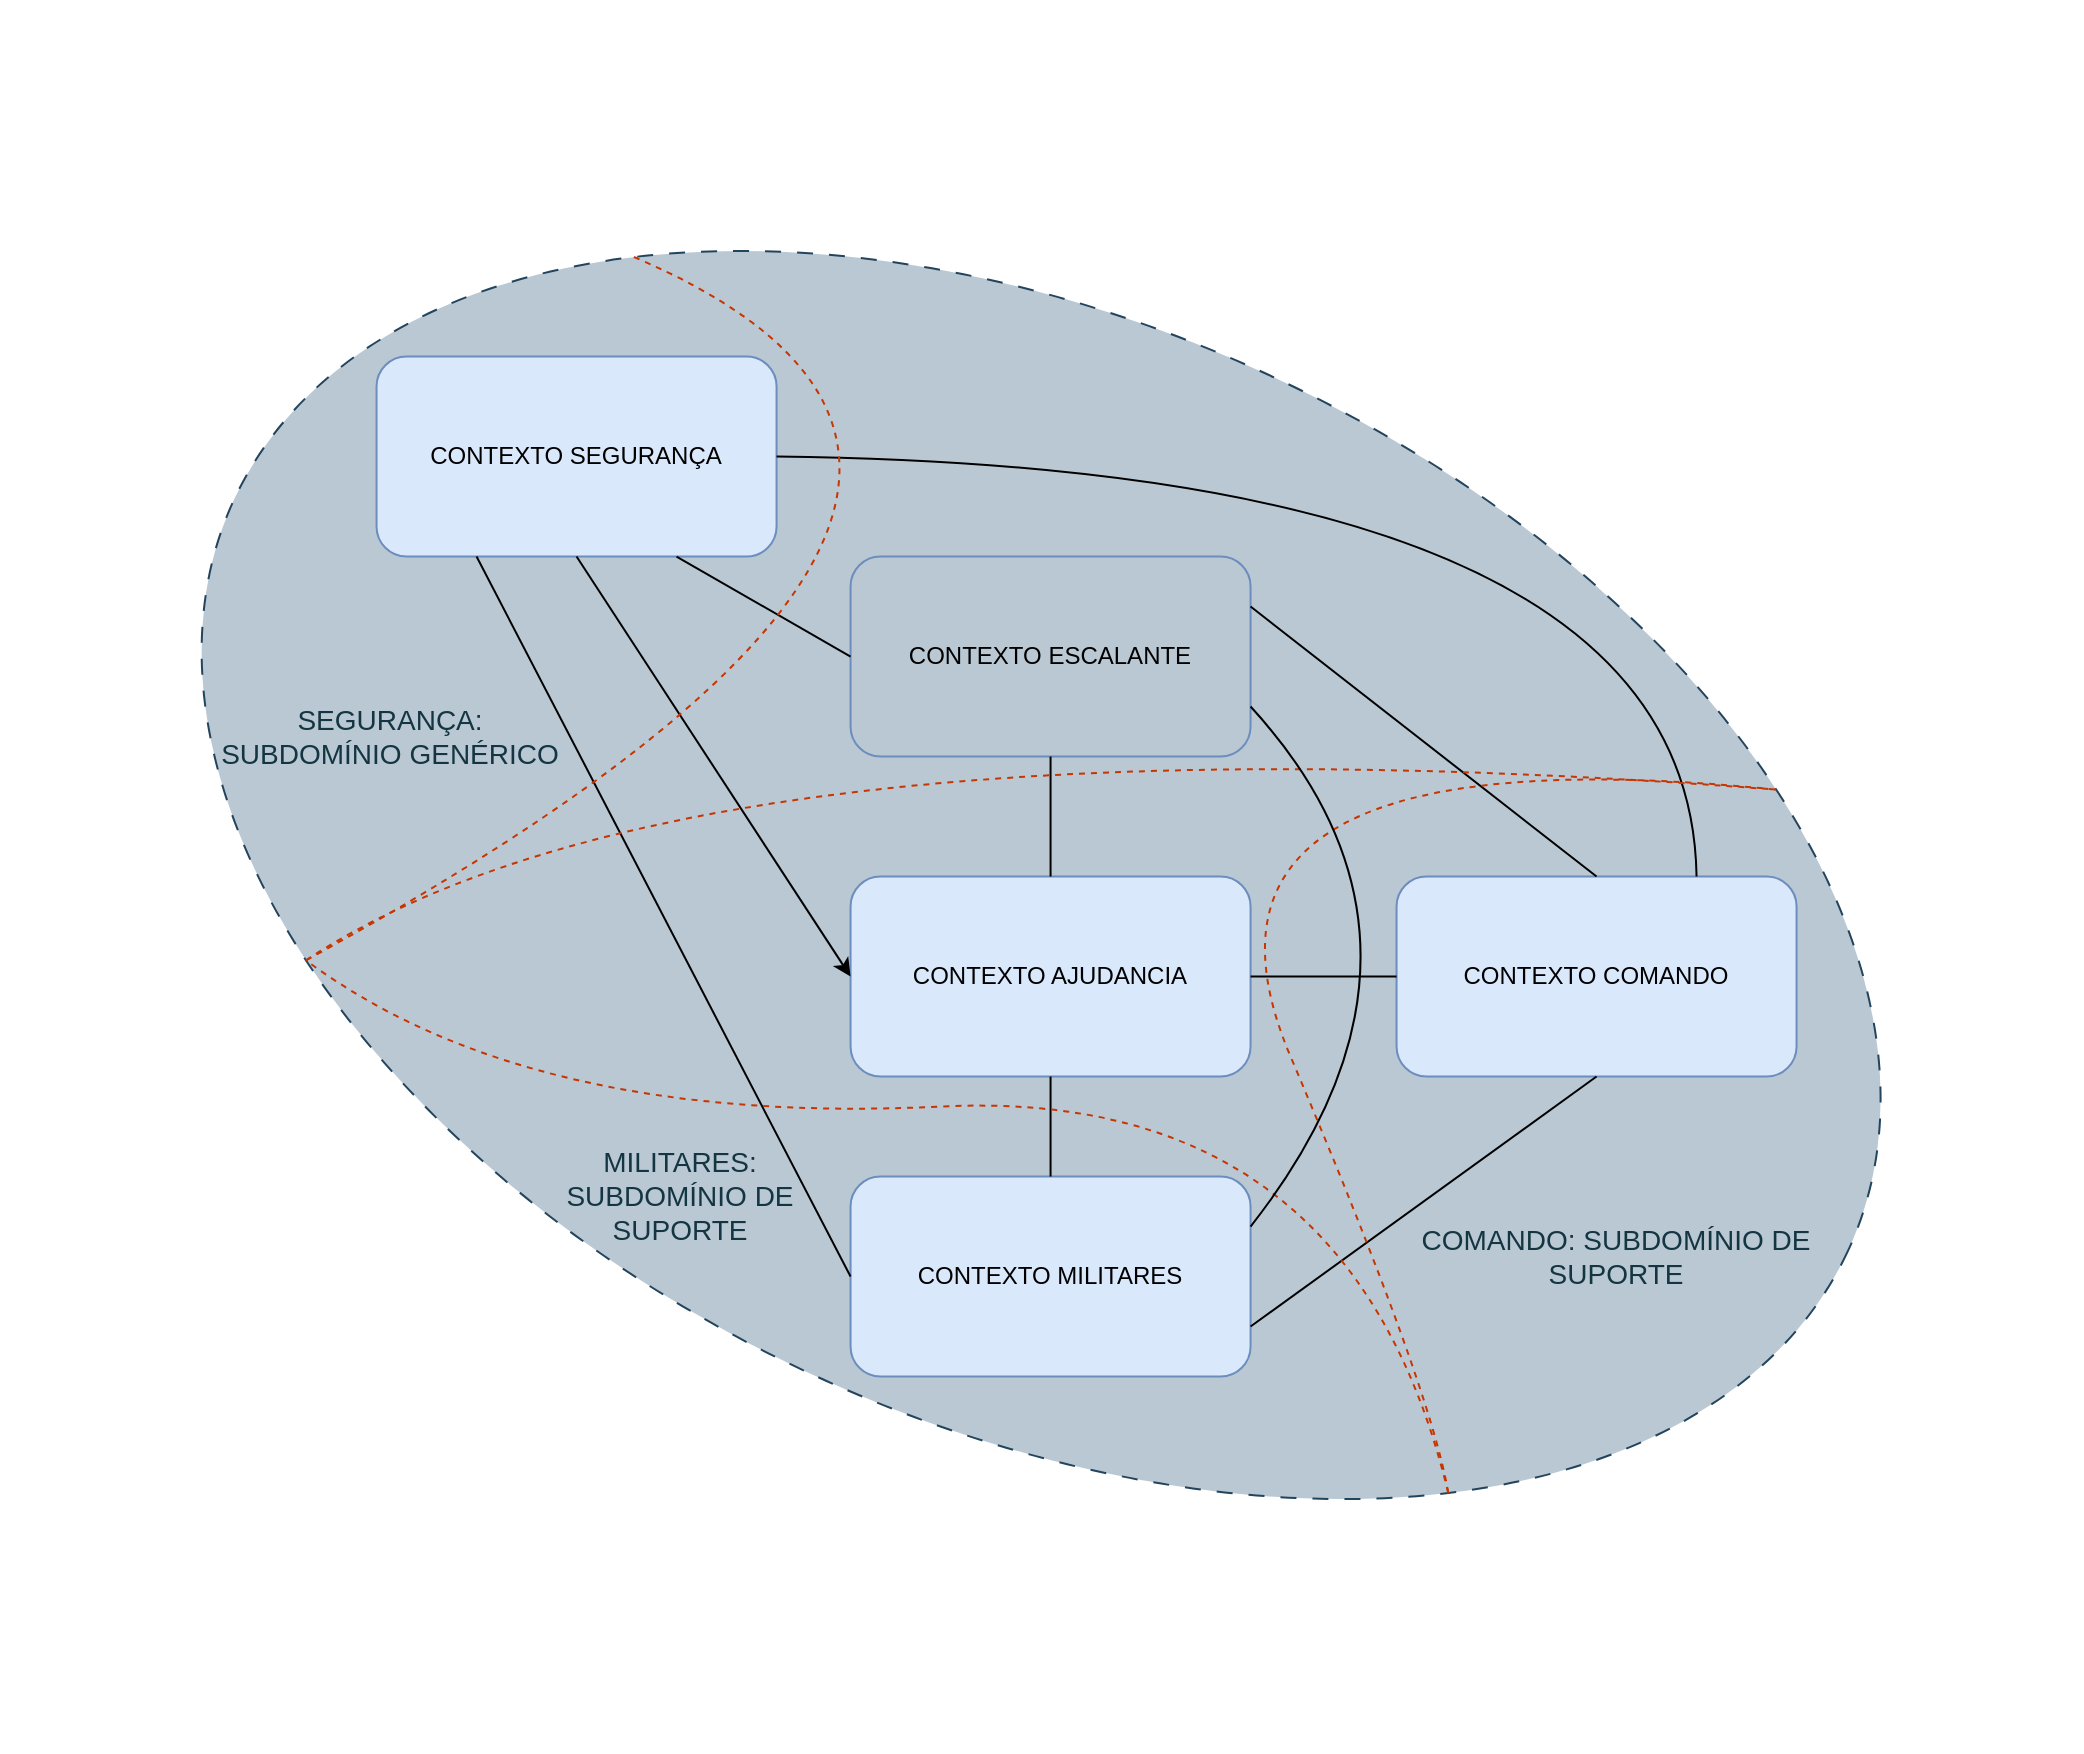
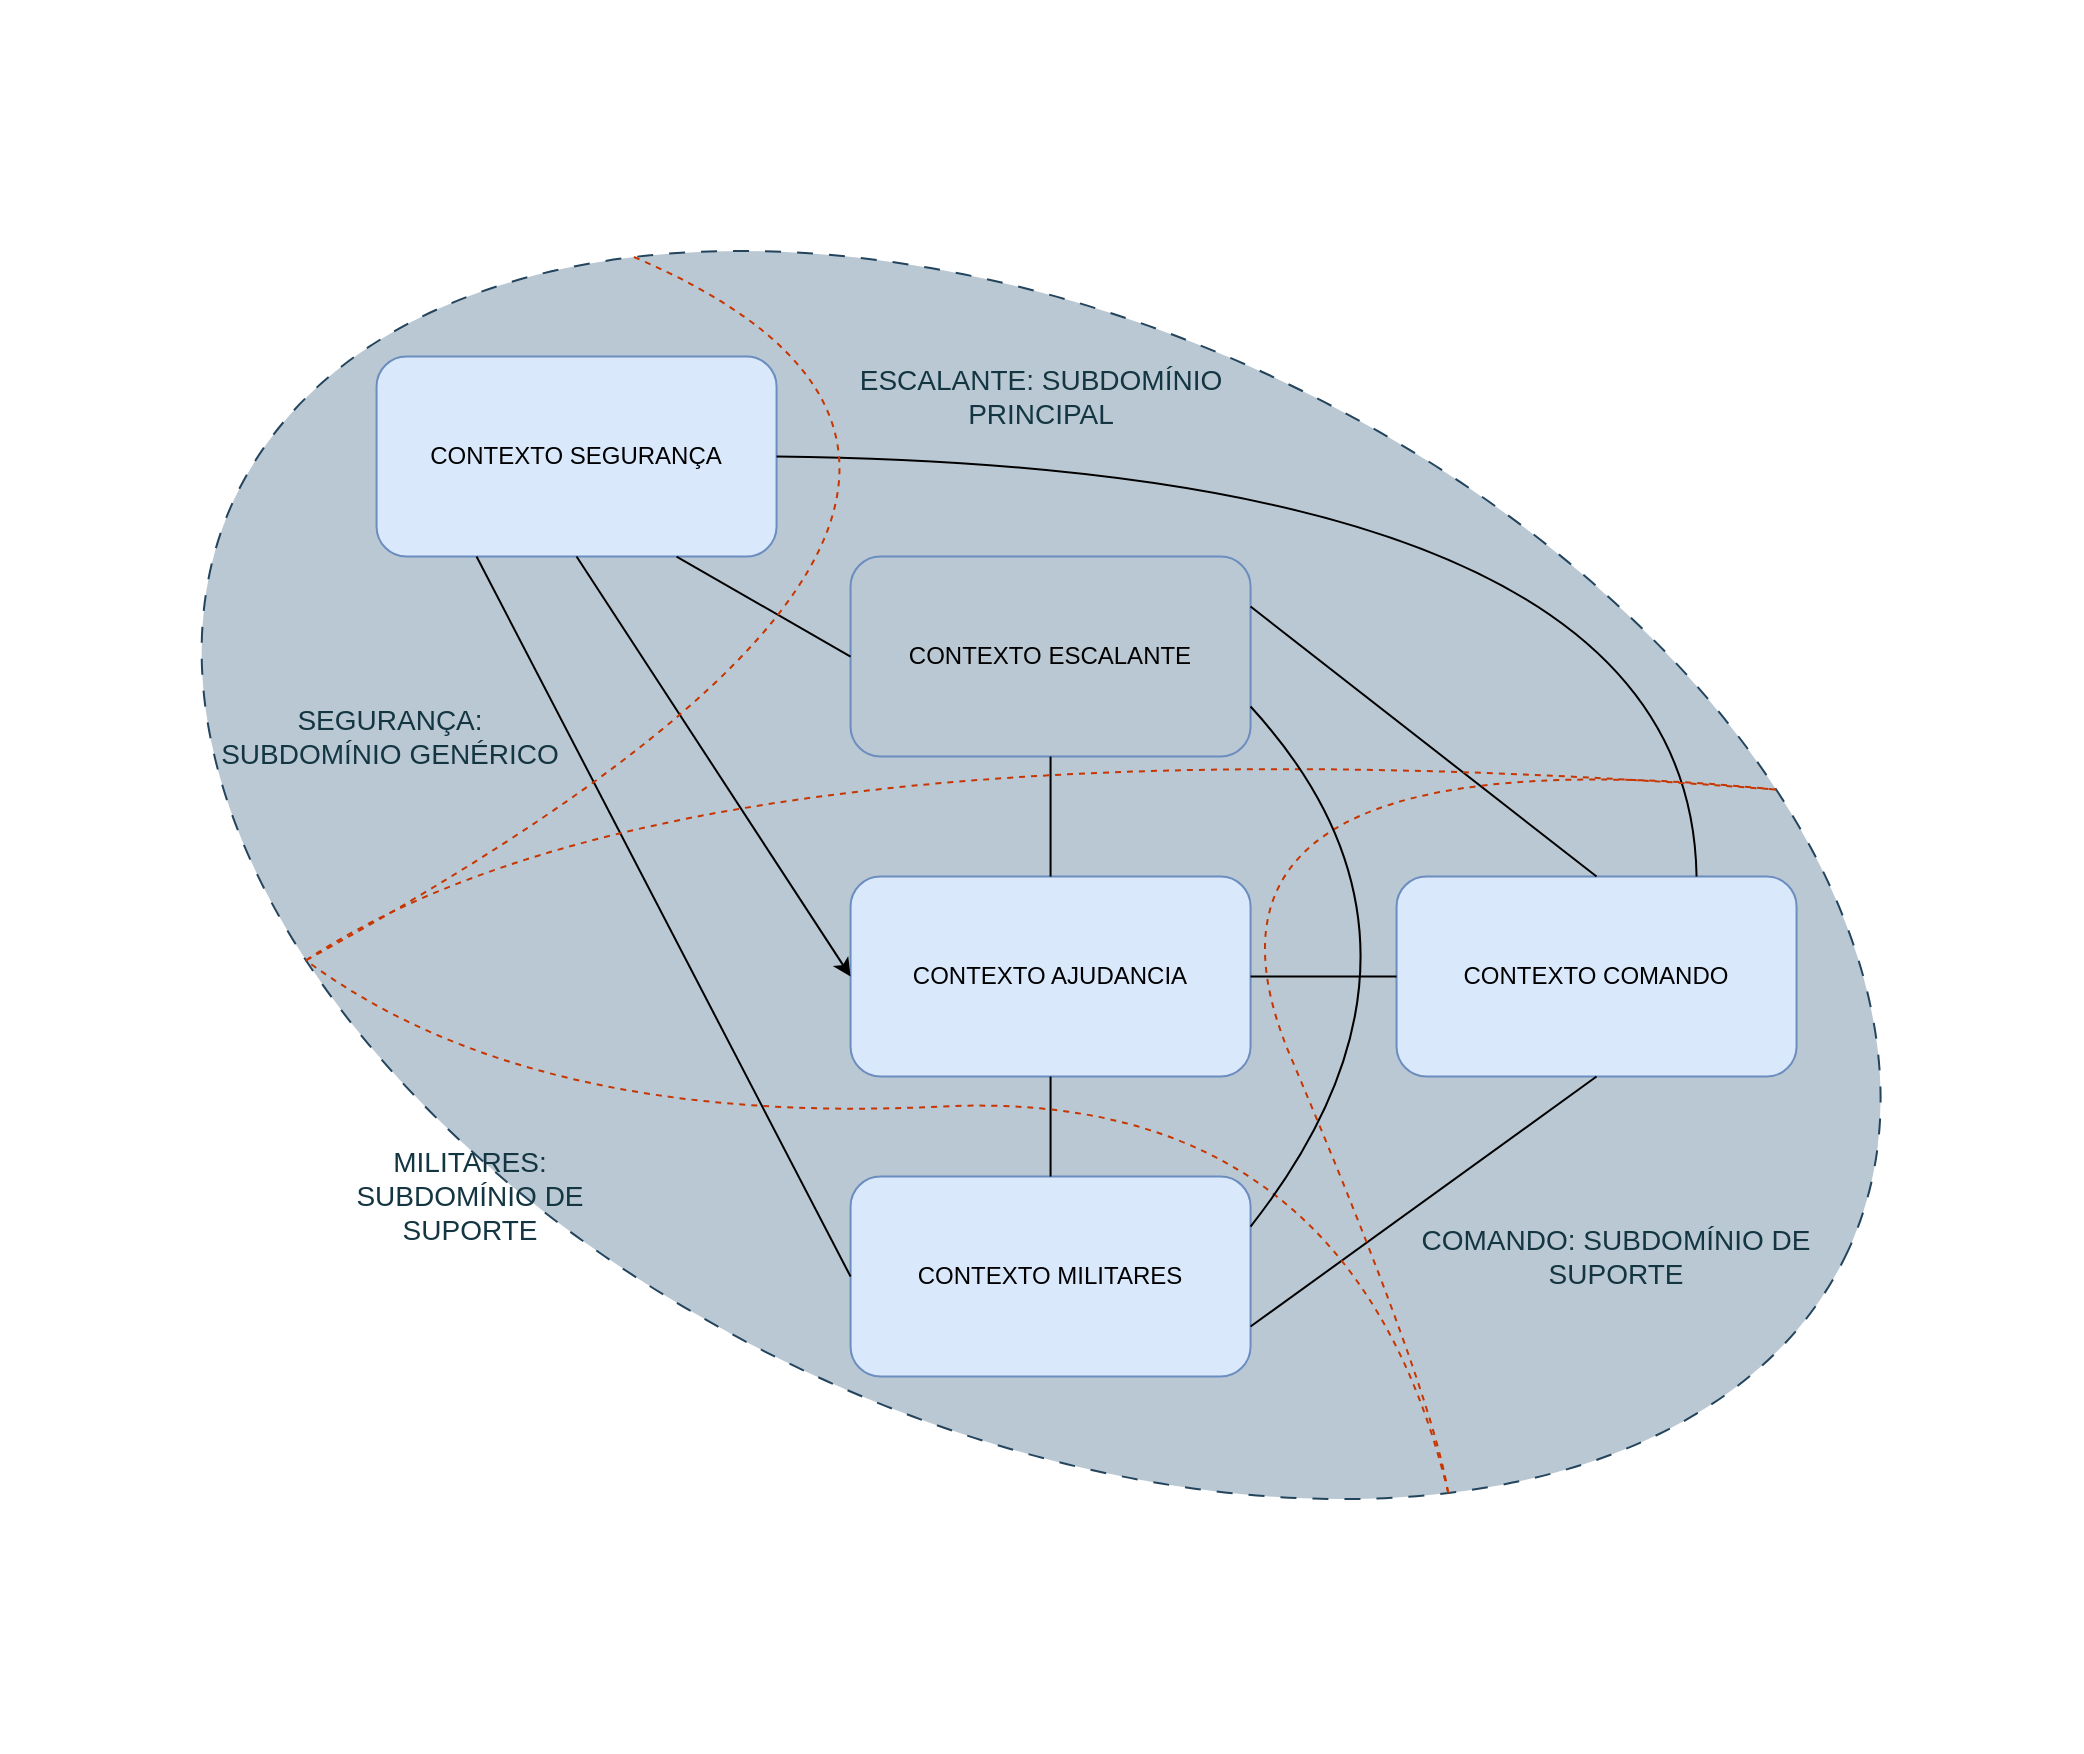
node "ESCALANTE: SUBDOMÍNIO PRINCIPAL": added
node "MILITARES: SUBDOMÍNIO DE SUPORTE": moved (681, 1197) -> (471, 1197)
